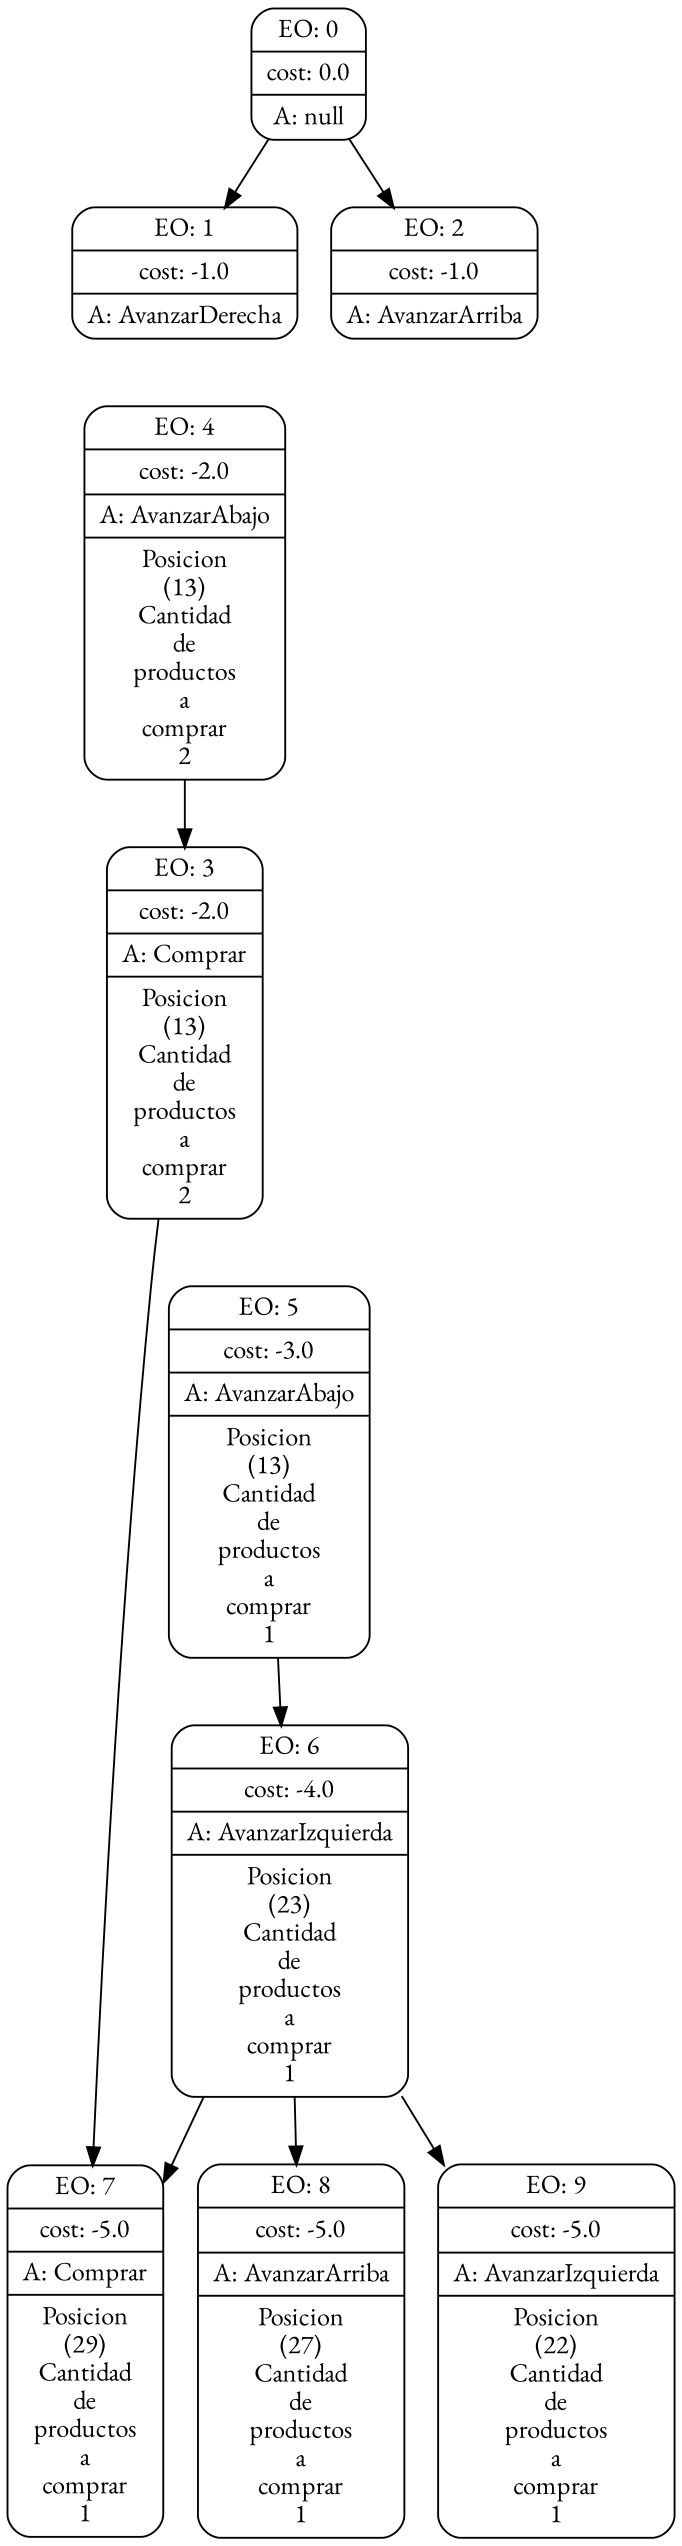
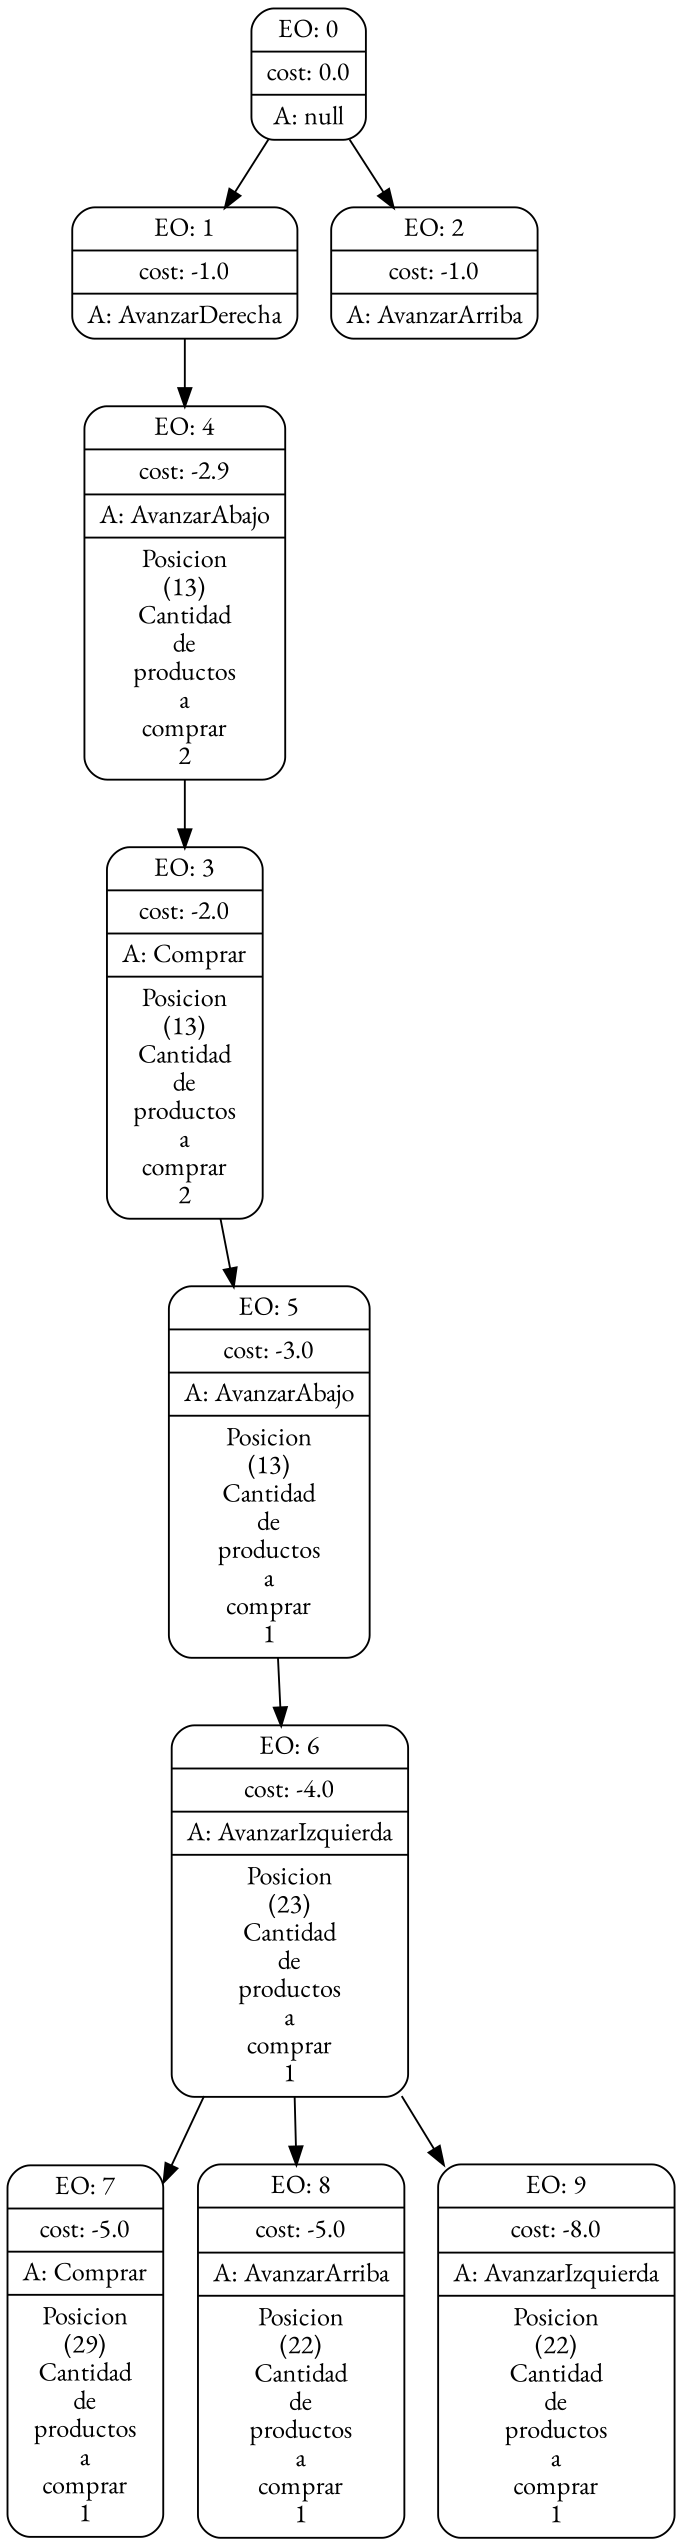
edge "EO: 1" -> "EO: 4": added
node "EO: 4": text "cost: -2.0" -> "cost: -2.9"
edge "EO: 3" -> "EO: 7": now "EO: 3" -> "EO: 5"
node "EO: 9": text "cost: -5.0" -> "cost: -8.0"
node "EO: 8": text "(27)" -> "(22)"
